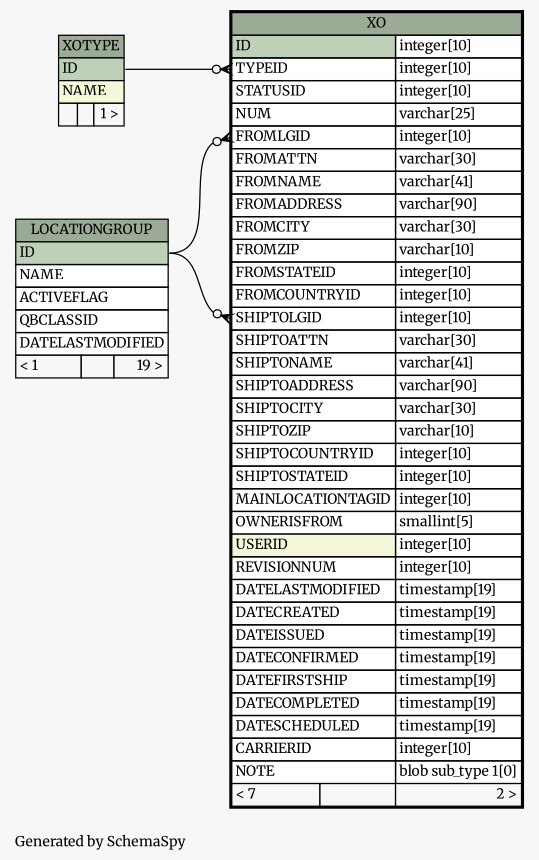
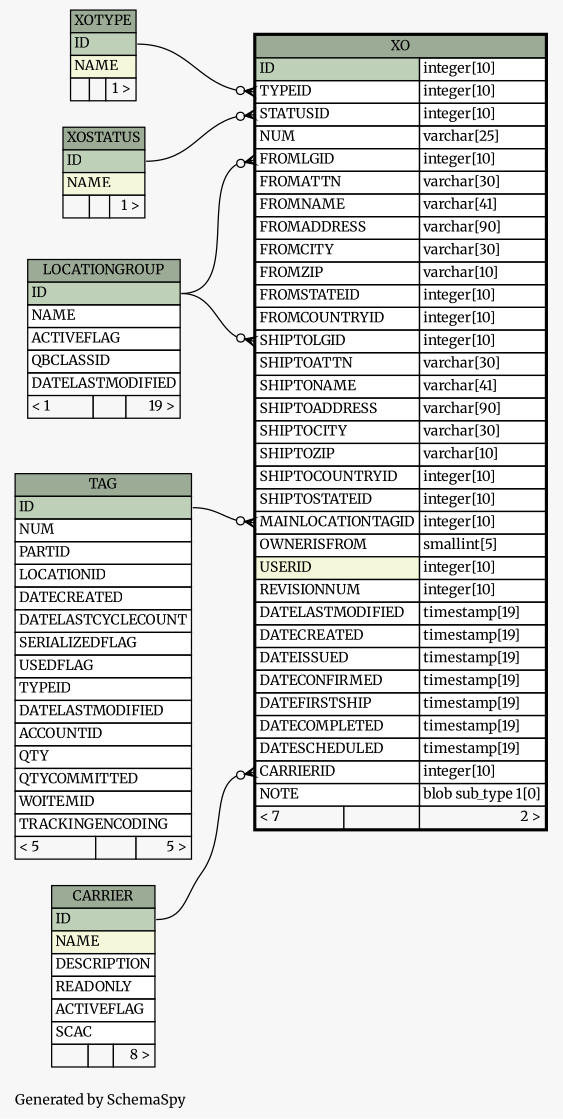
node "XOSTATUS": added
node "TAG": added
node "CARRIER": added
